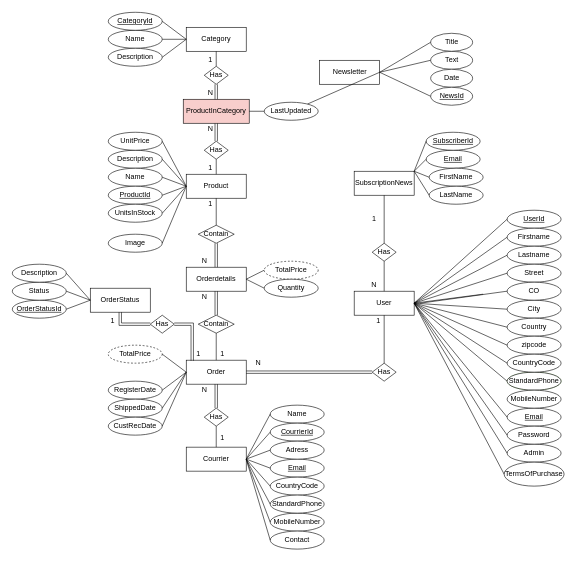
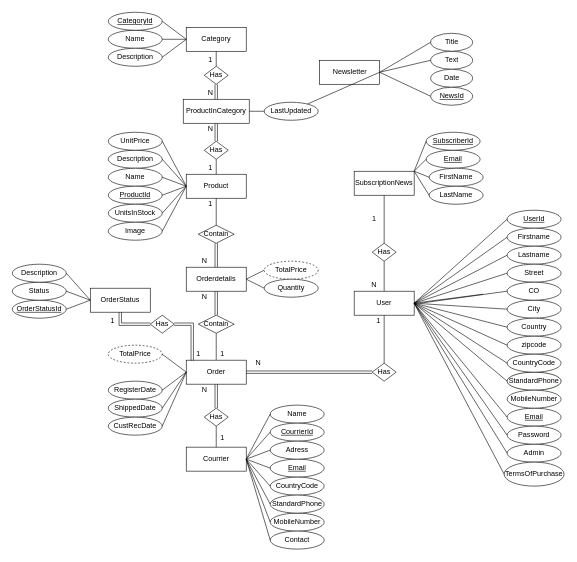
node "ProductInCategory": fillcolor #f8cecc -> #ffffff
node "Image": moved (135, 243) -> (135, 231)
